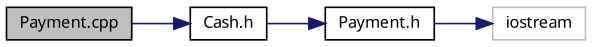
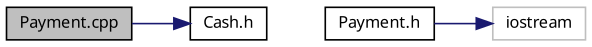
edge "Cash.h" -> "Payment.h": removed
